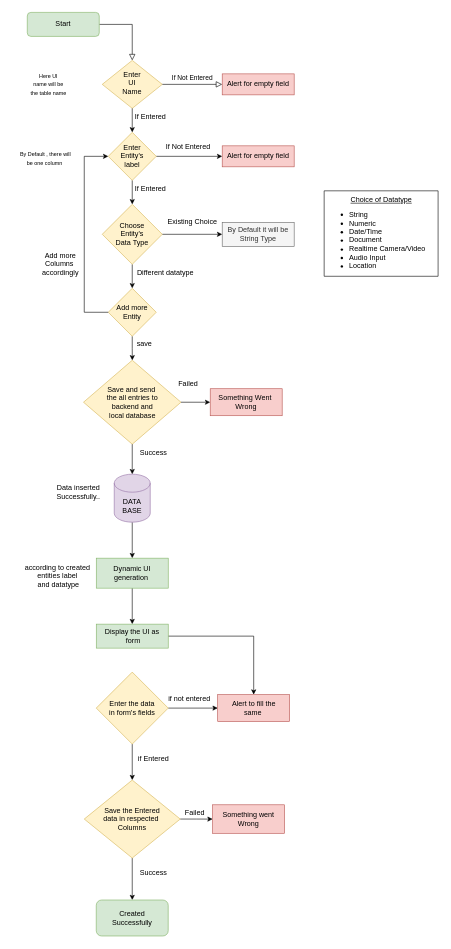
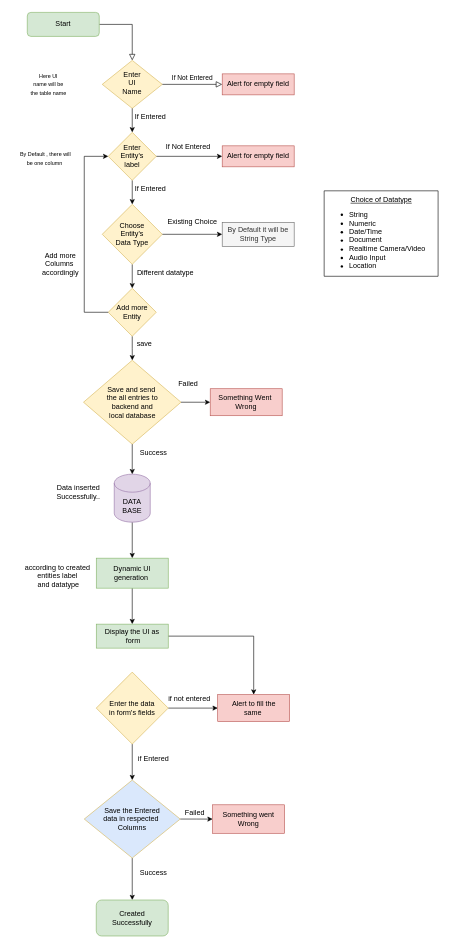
node "Save the Entered data in respected Columns": fillcolor #fff2cc -> #dae8fc
